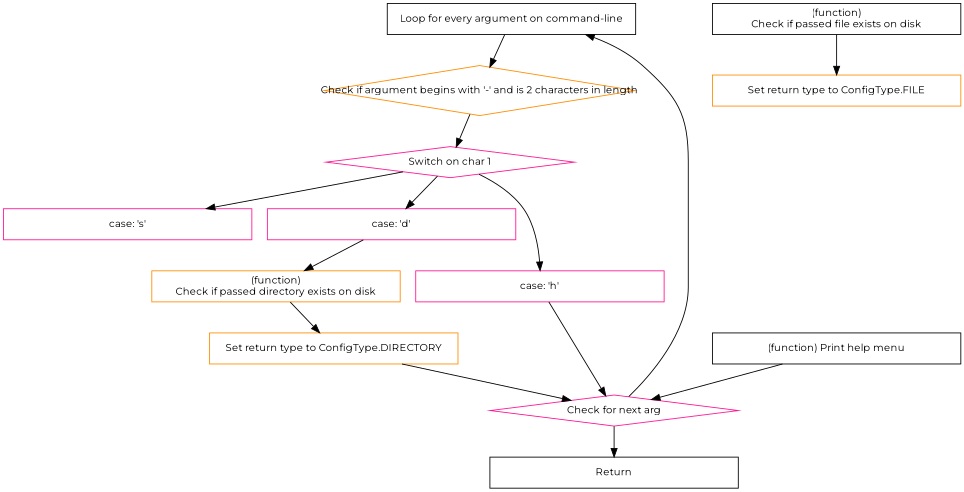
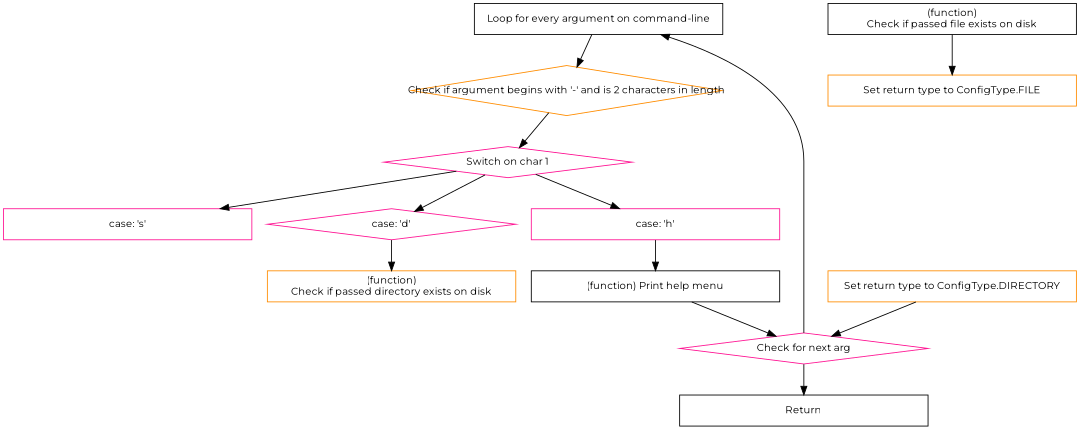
node "case: 'd'": shape box -> diamond
edge "(function) Check if passed directory exists on disk" -> "Set return type to ConfigType.DIRECTORY": removed
edge "case: 'h'" -> "Check for next arg": now "case: 'h'" -> "(function) Print help menu"
